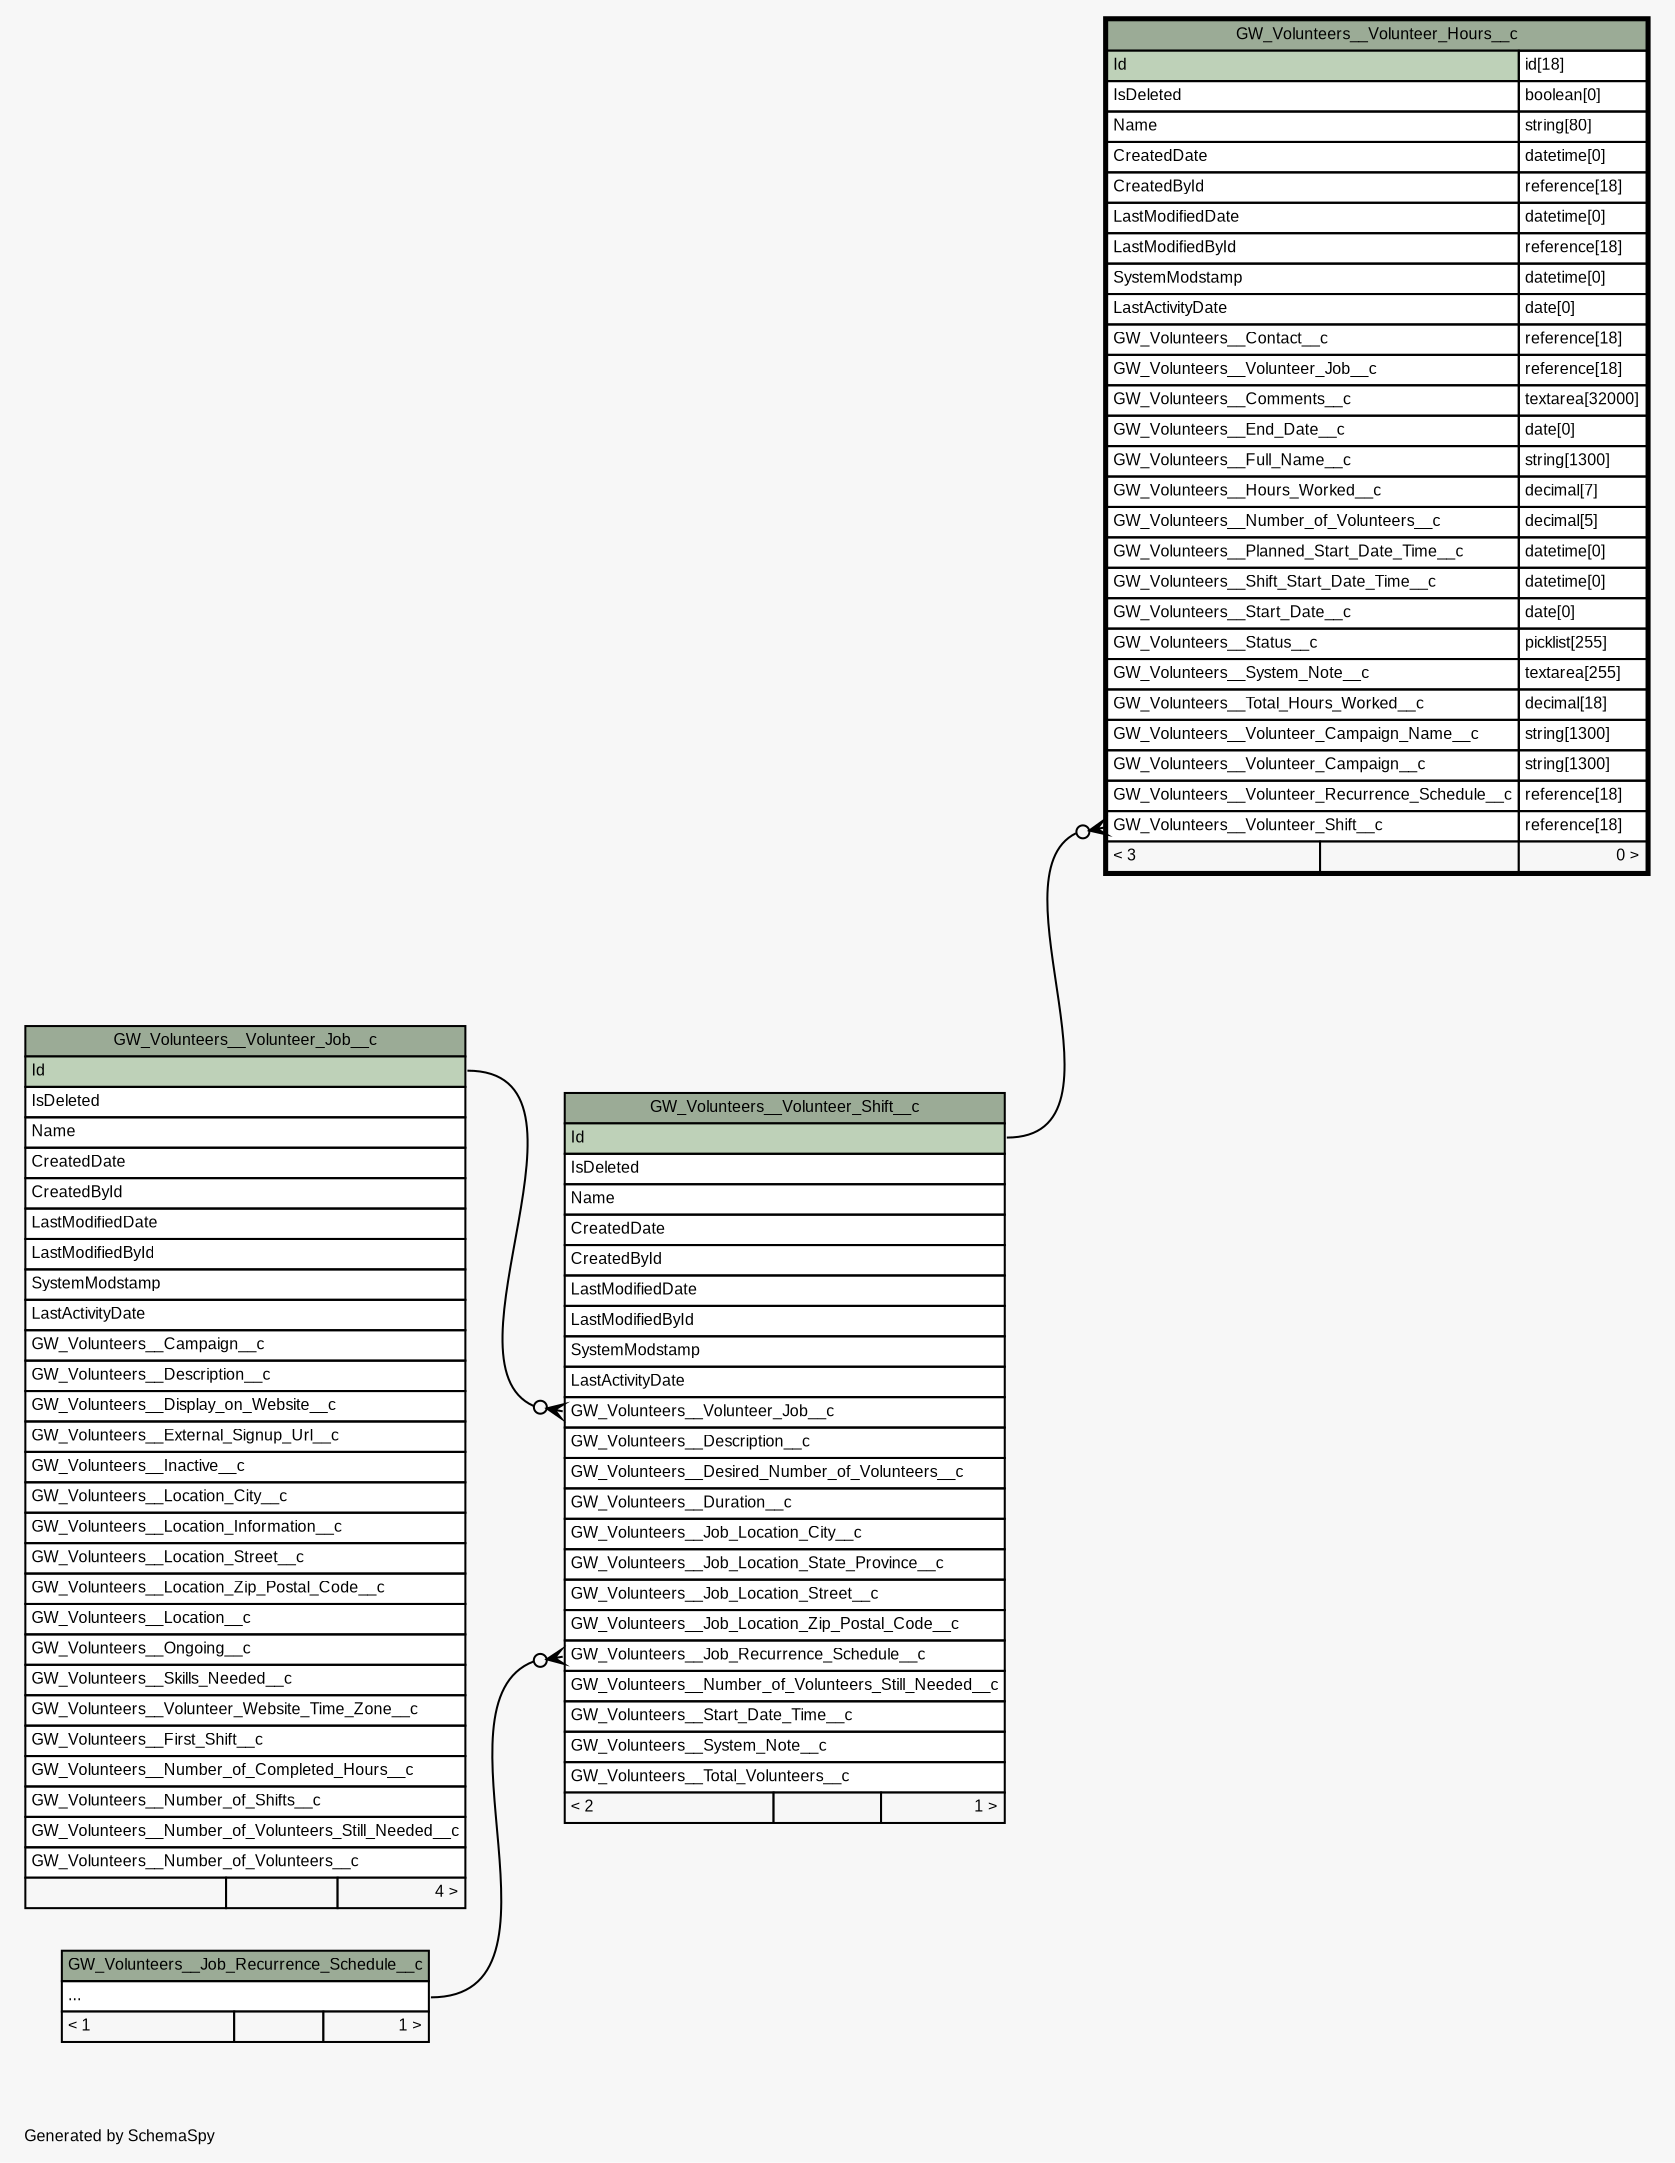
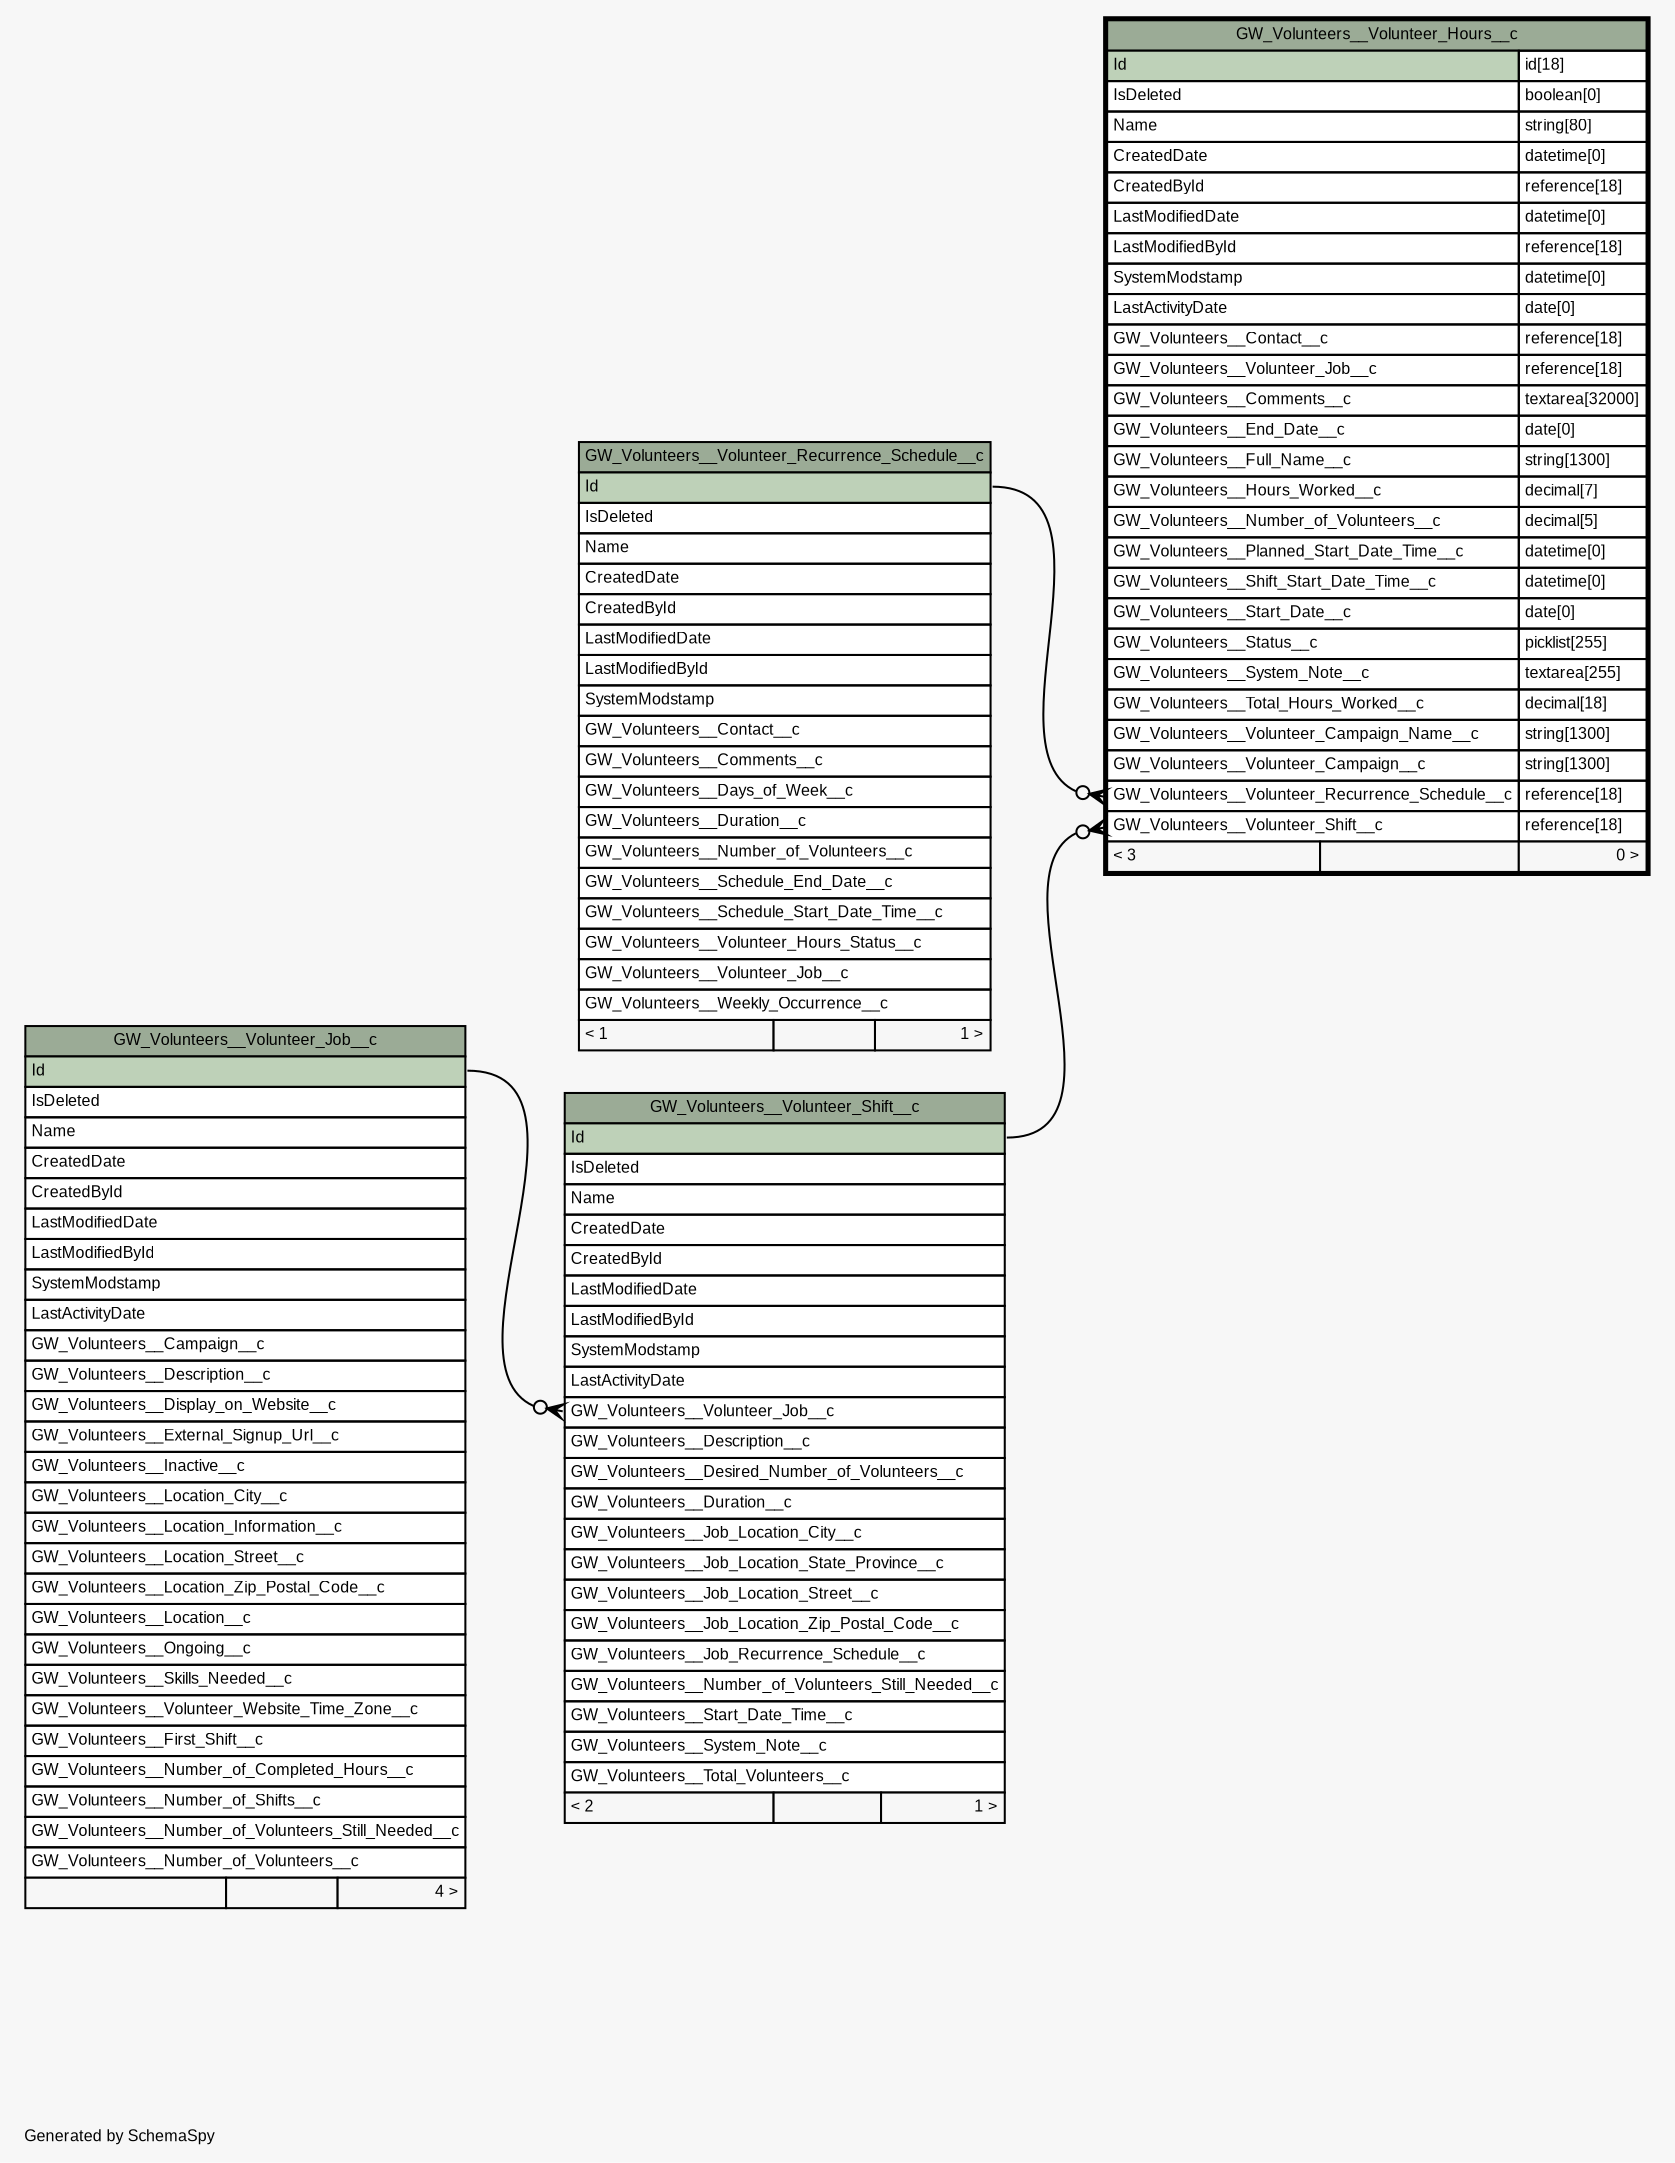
node "GW_Volunteers__Volunteer_Recurrence_Schedule__c": added
node "GW_Volunteers__Job_Recurrence_Schedule__c": removed
